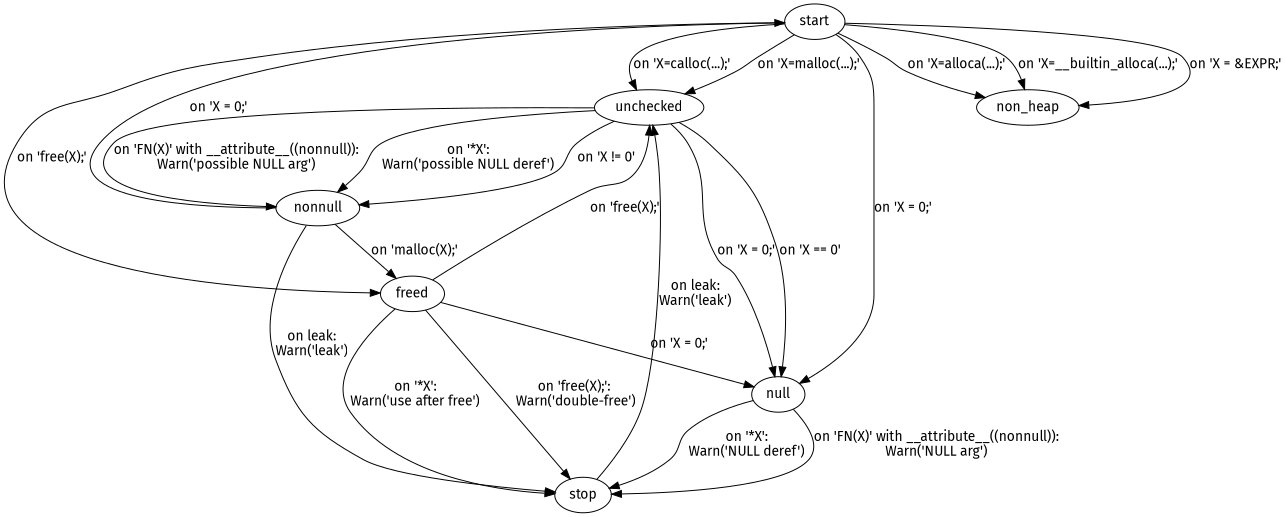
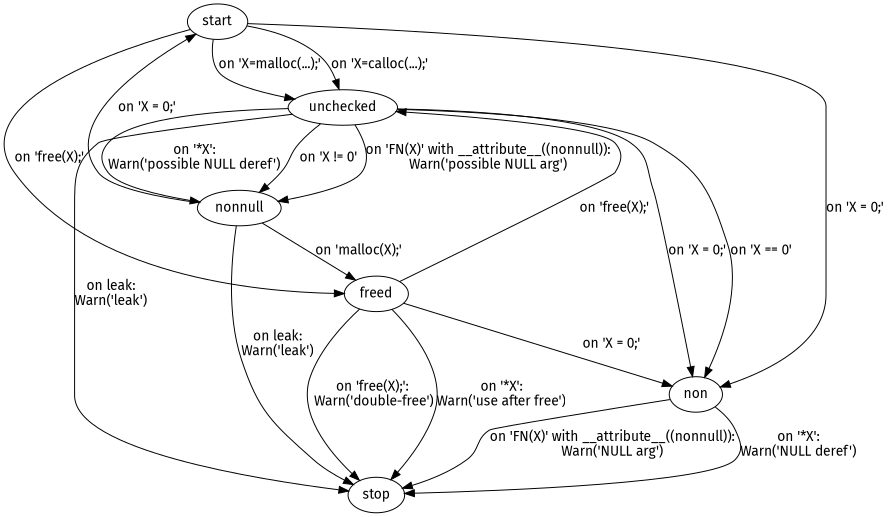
node "non_heap": removed
edge "stop" -> "unchecked": reversed
node "null": label "null" -> "non"
